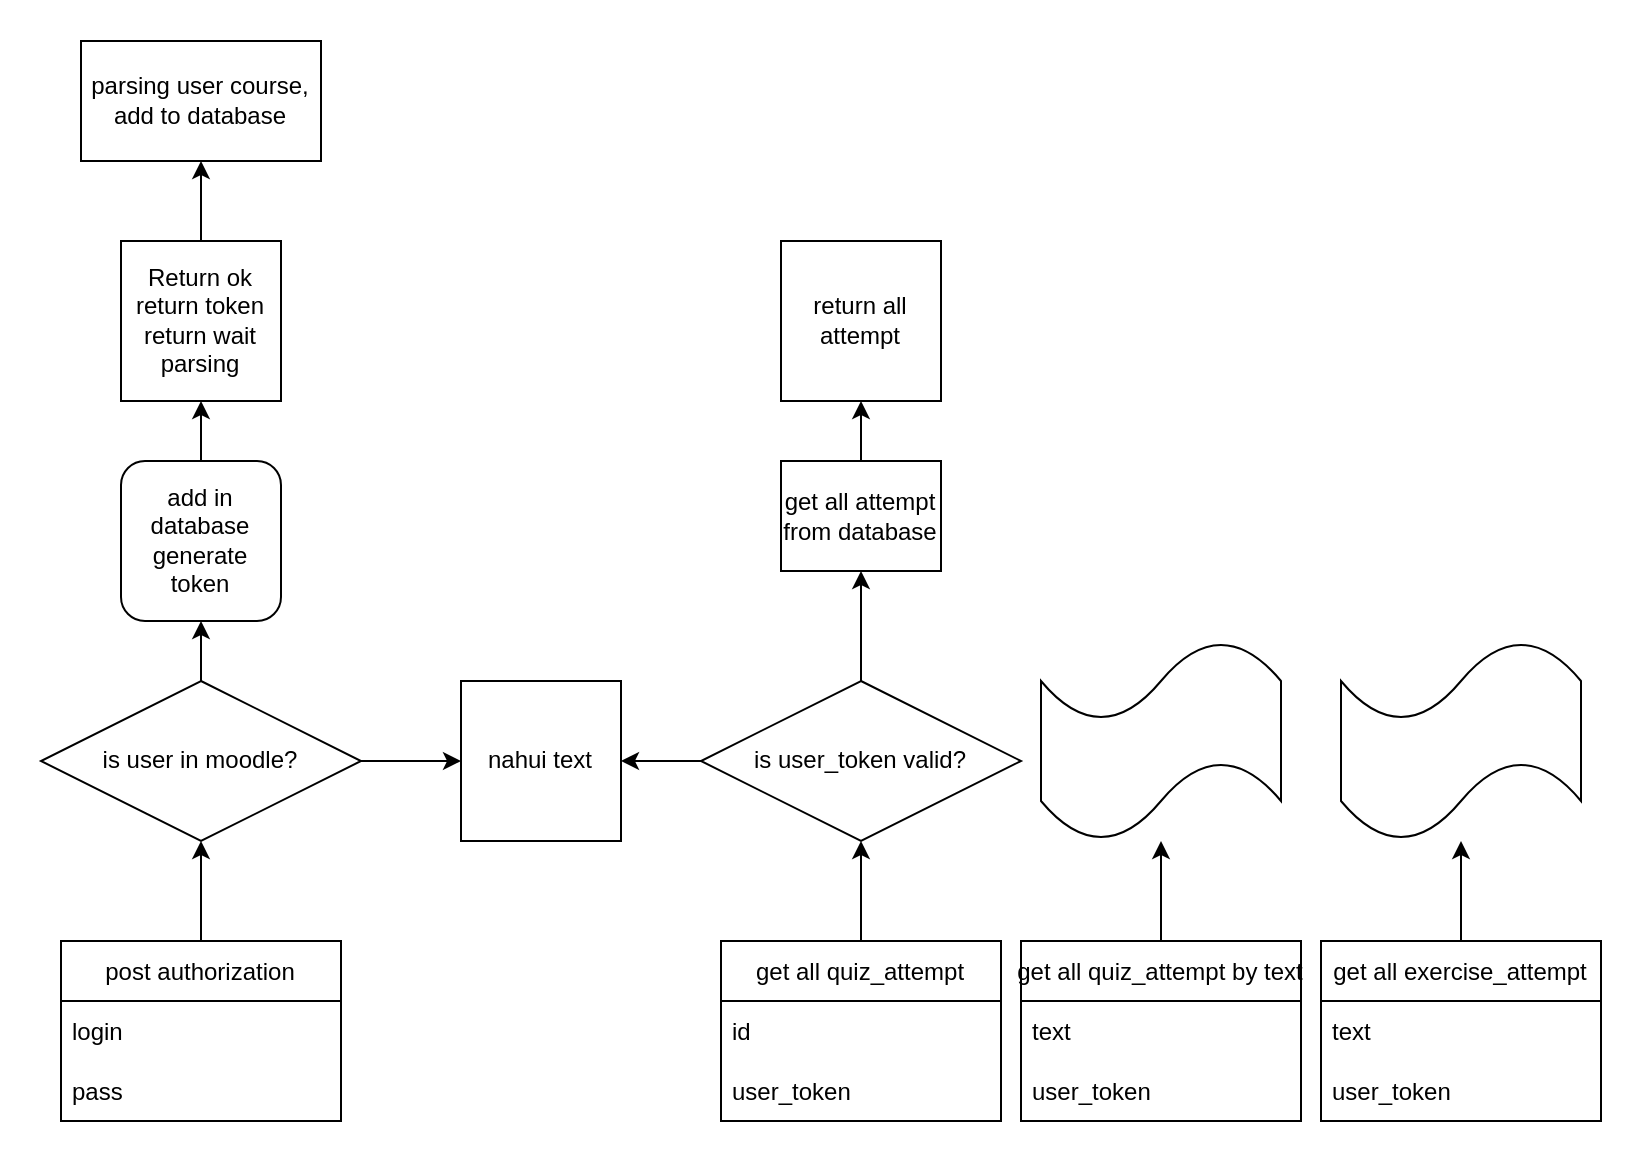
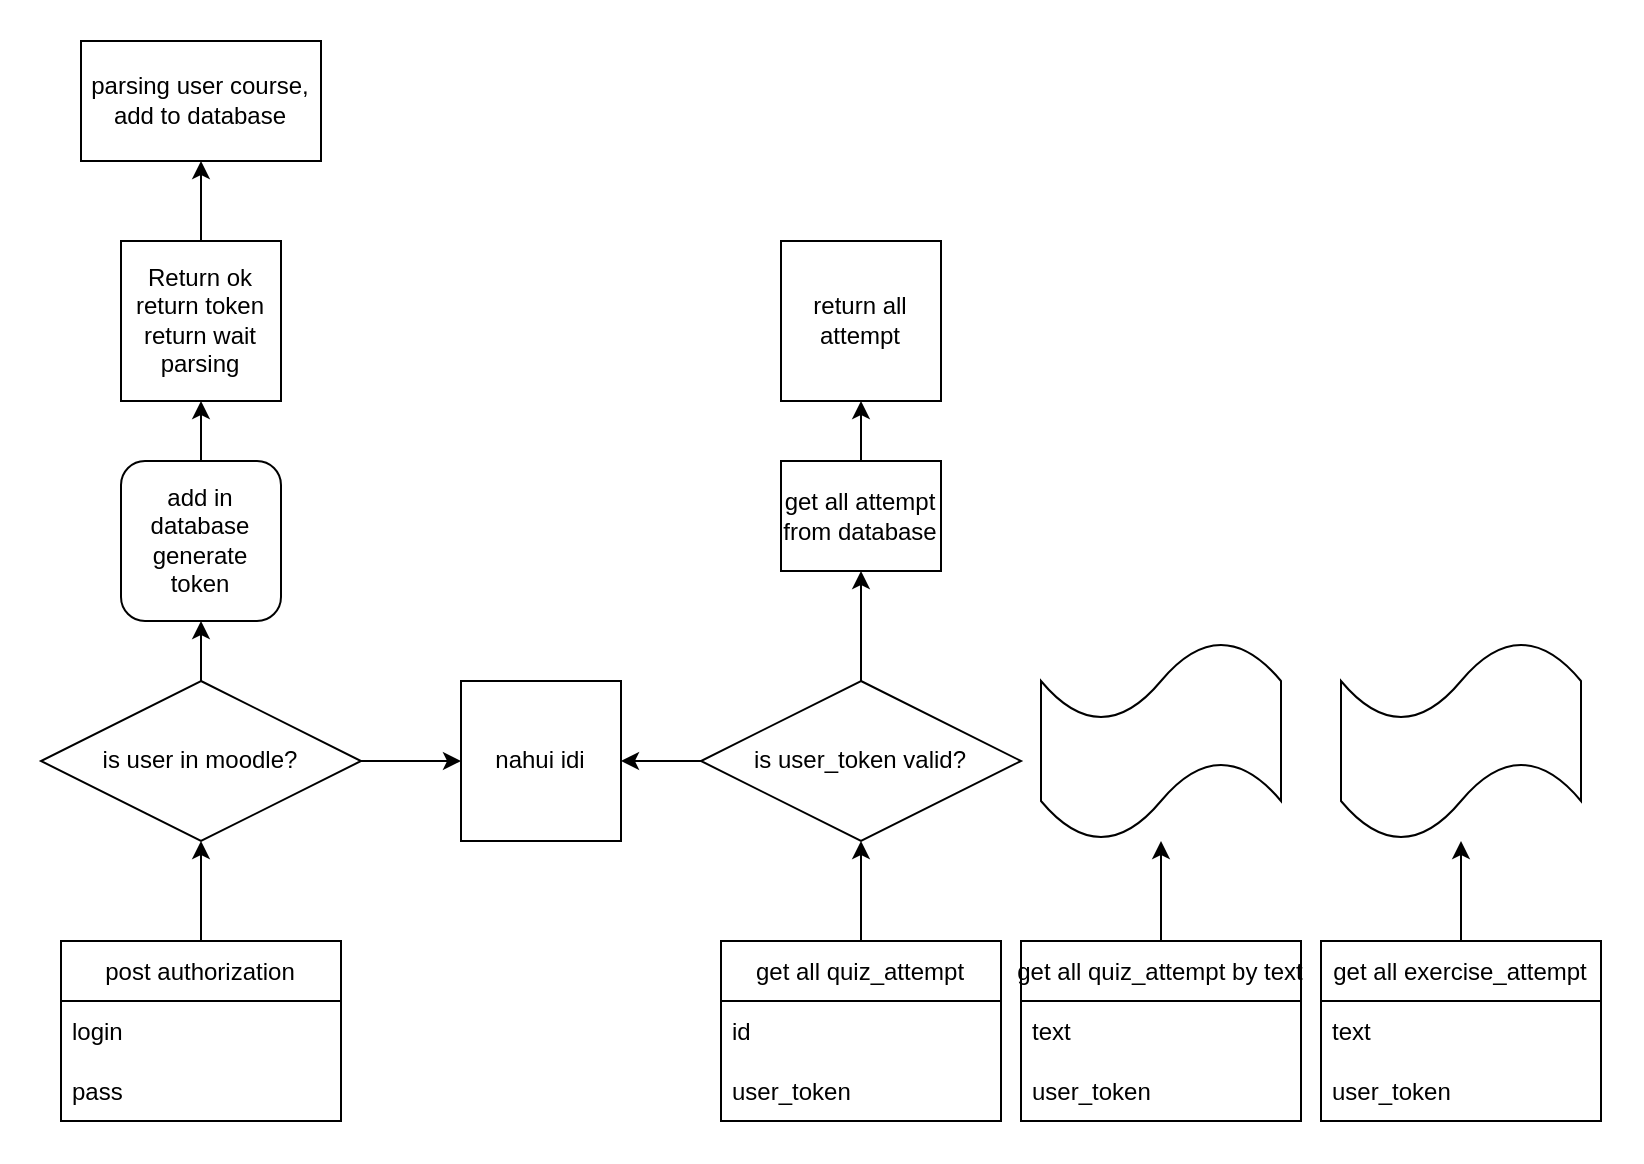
node "nahui text": label "nahui text" -> "nahui idi"
